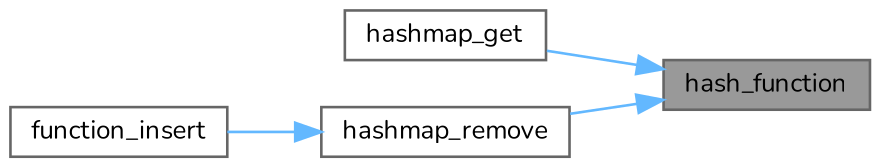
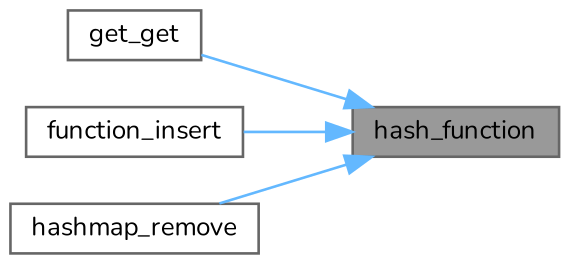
node "hashmap_get": label "hashmap_get" -> "get_get"
edge "function_insert" -> "hashmap_remove": now "function_insert" -> "hash_function"
